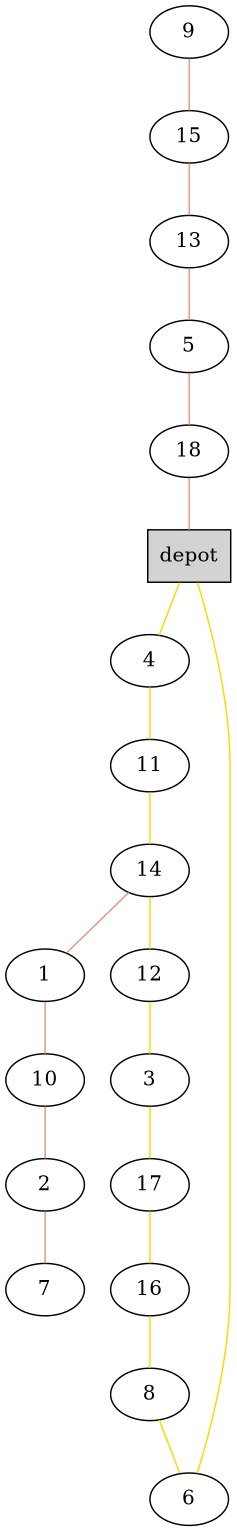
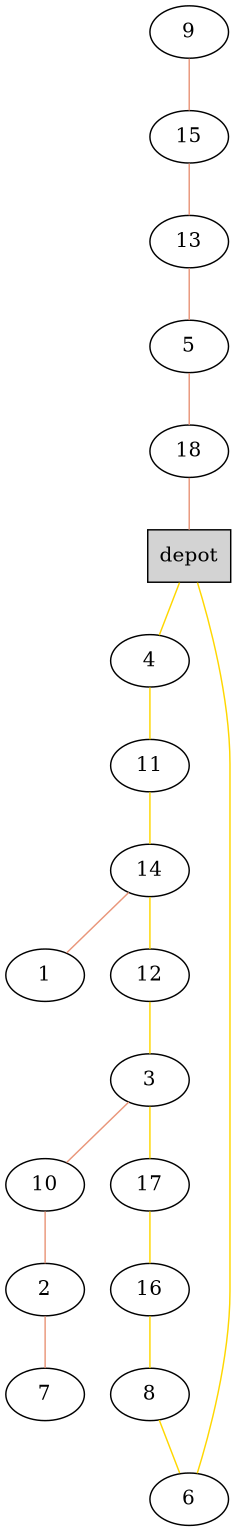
edge "1" -- "10": now "3" -- "10"
